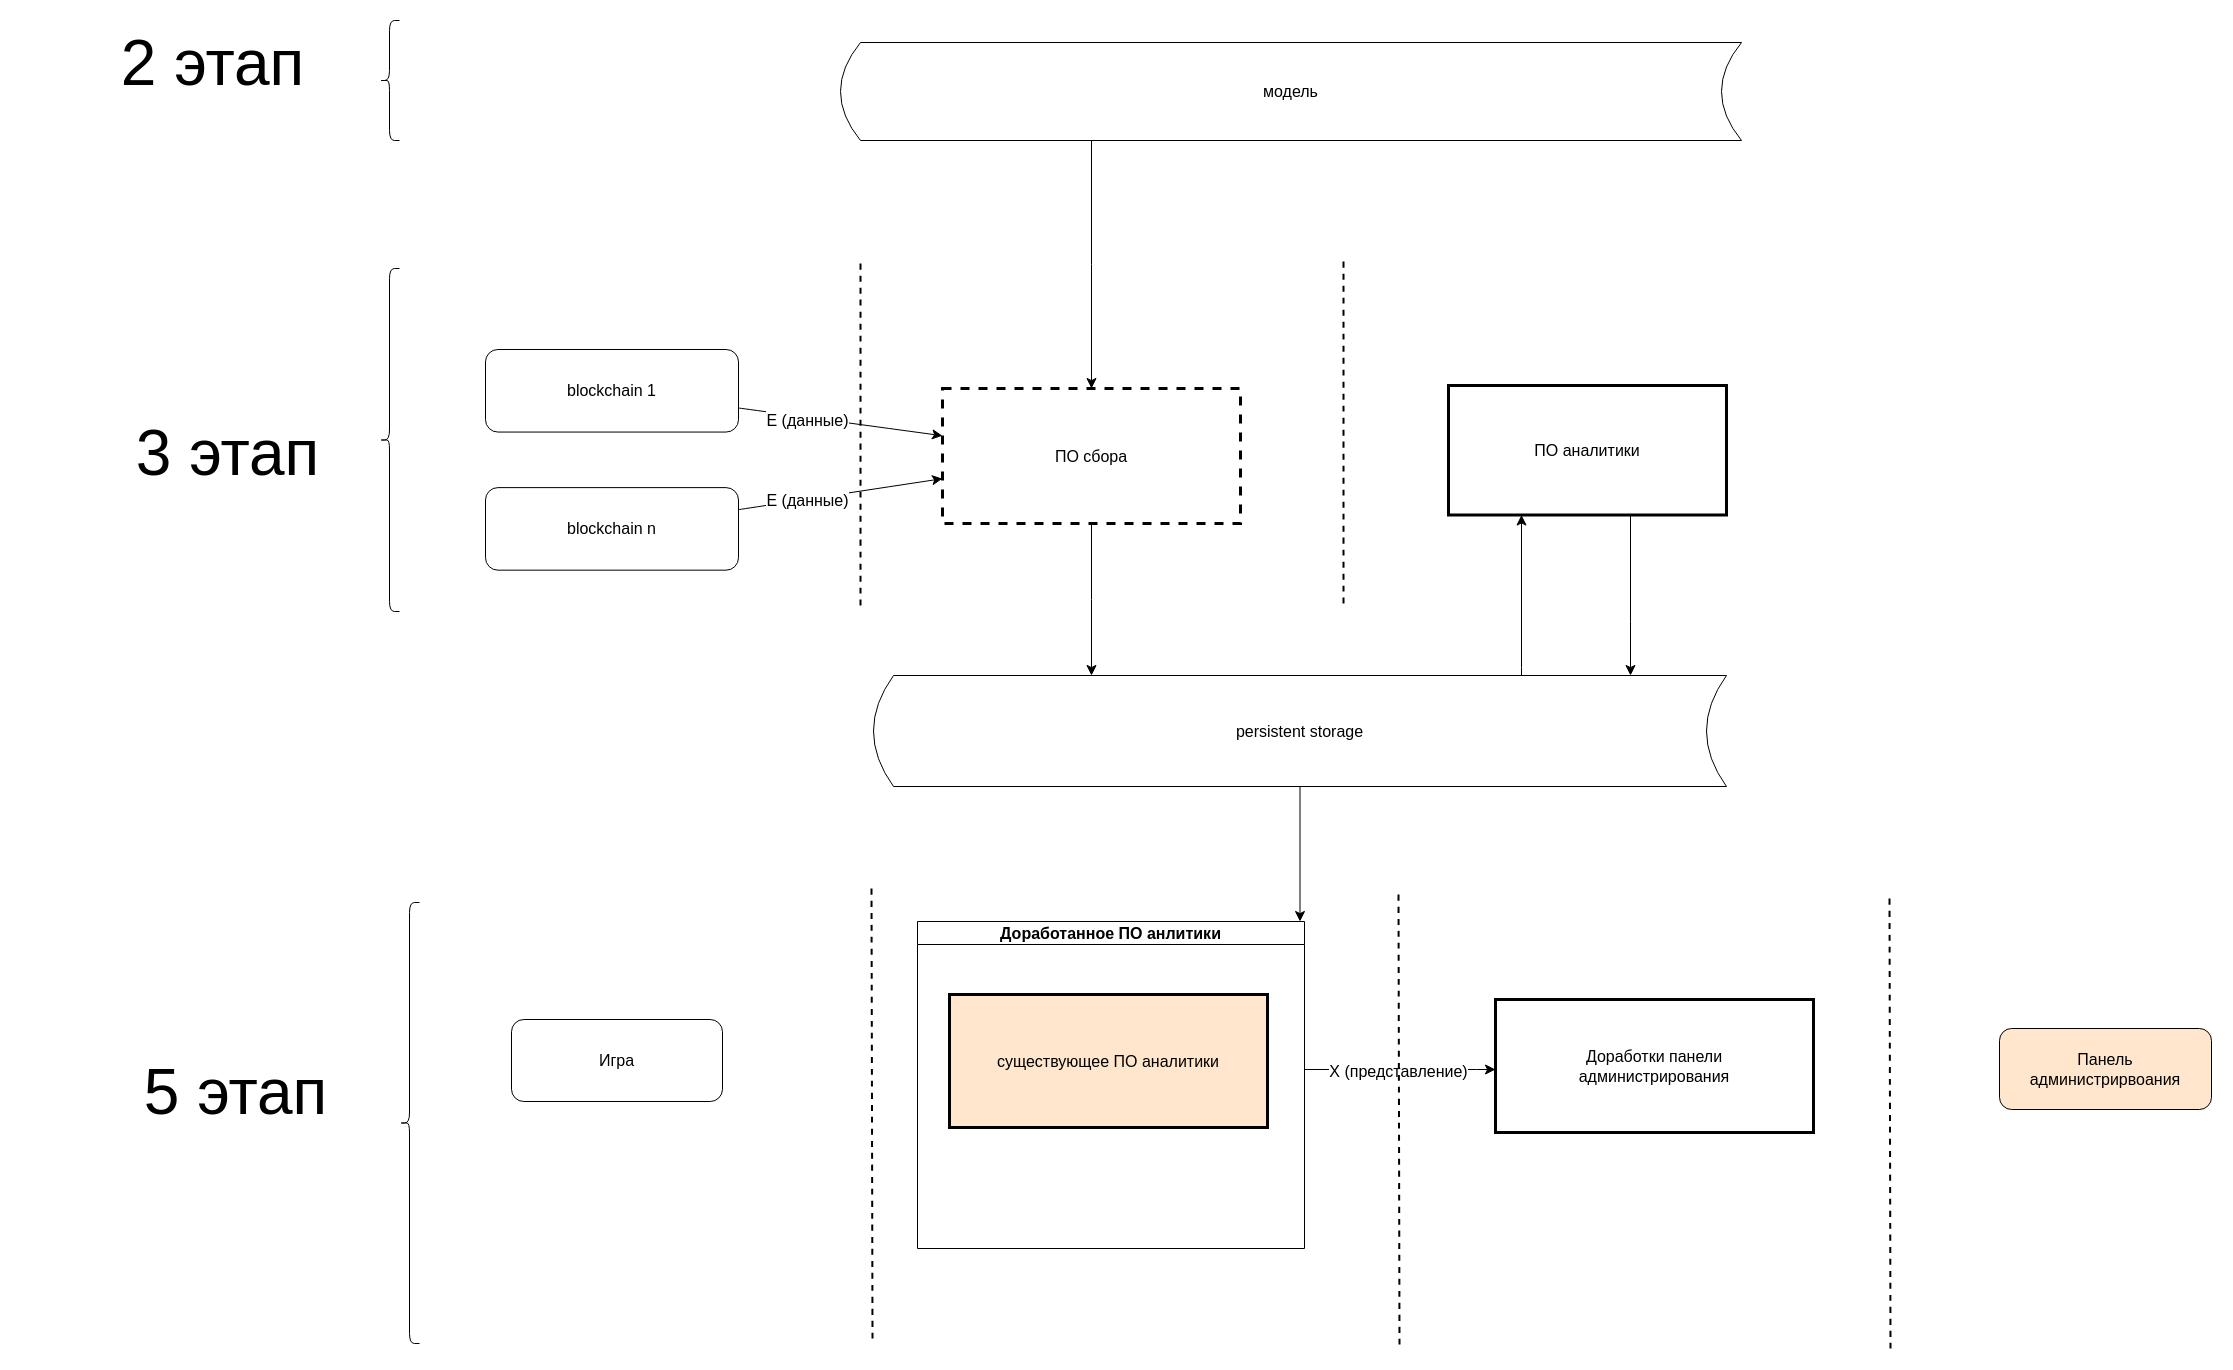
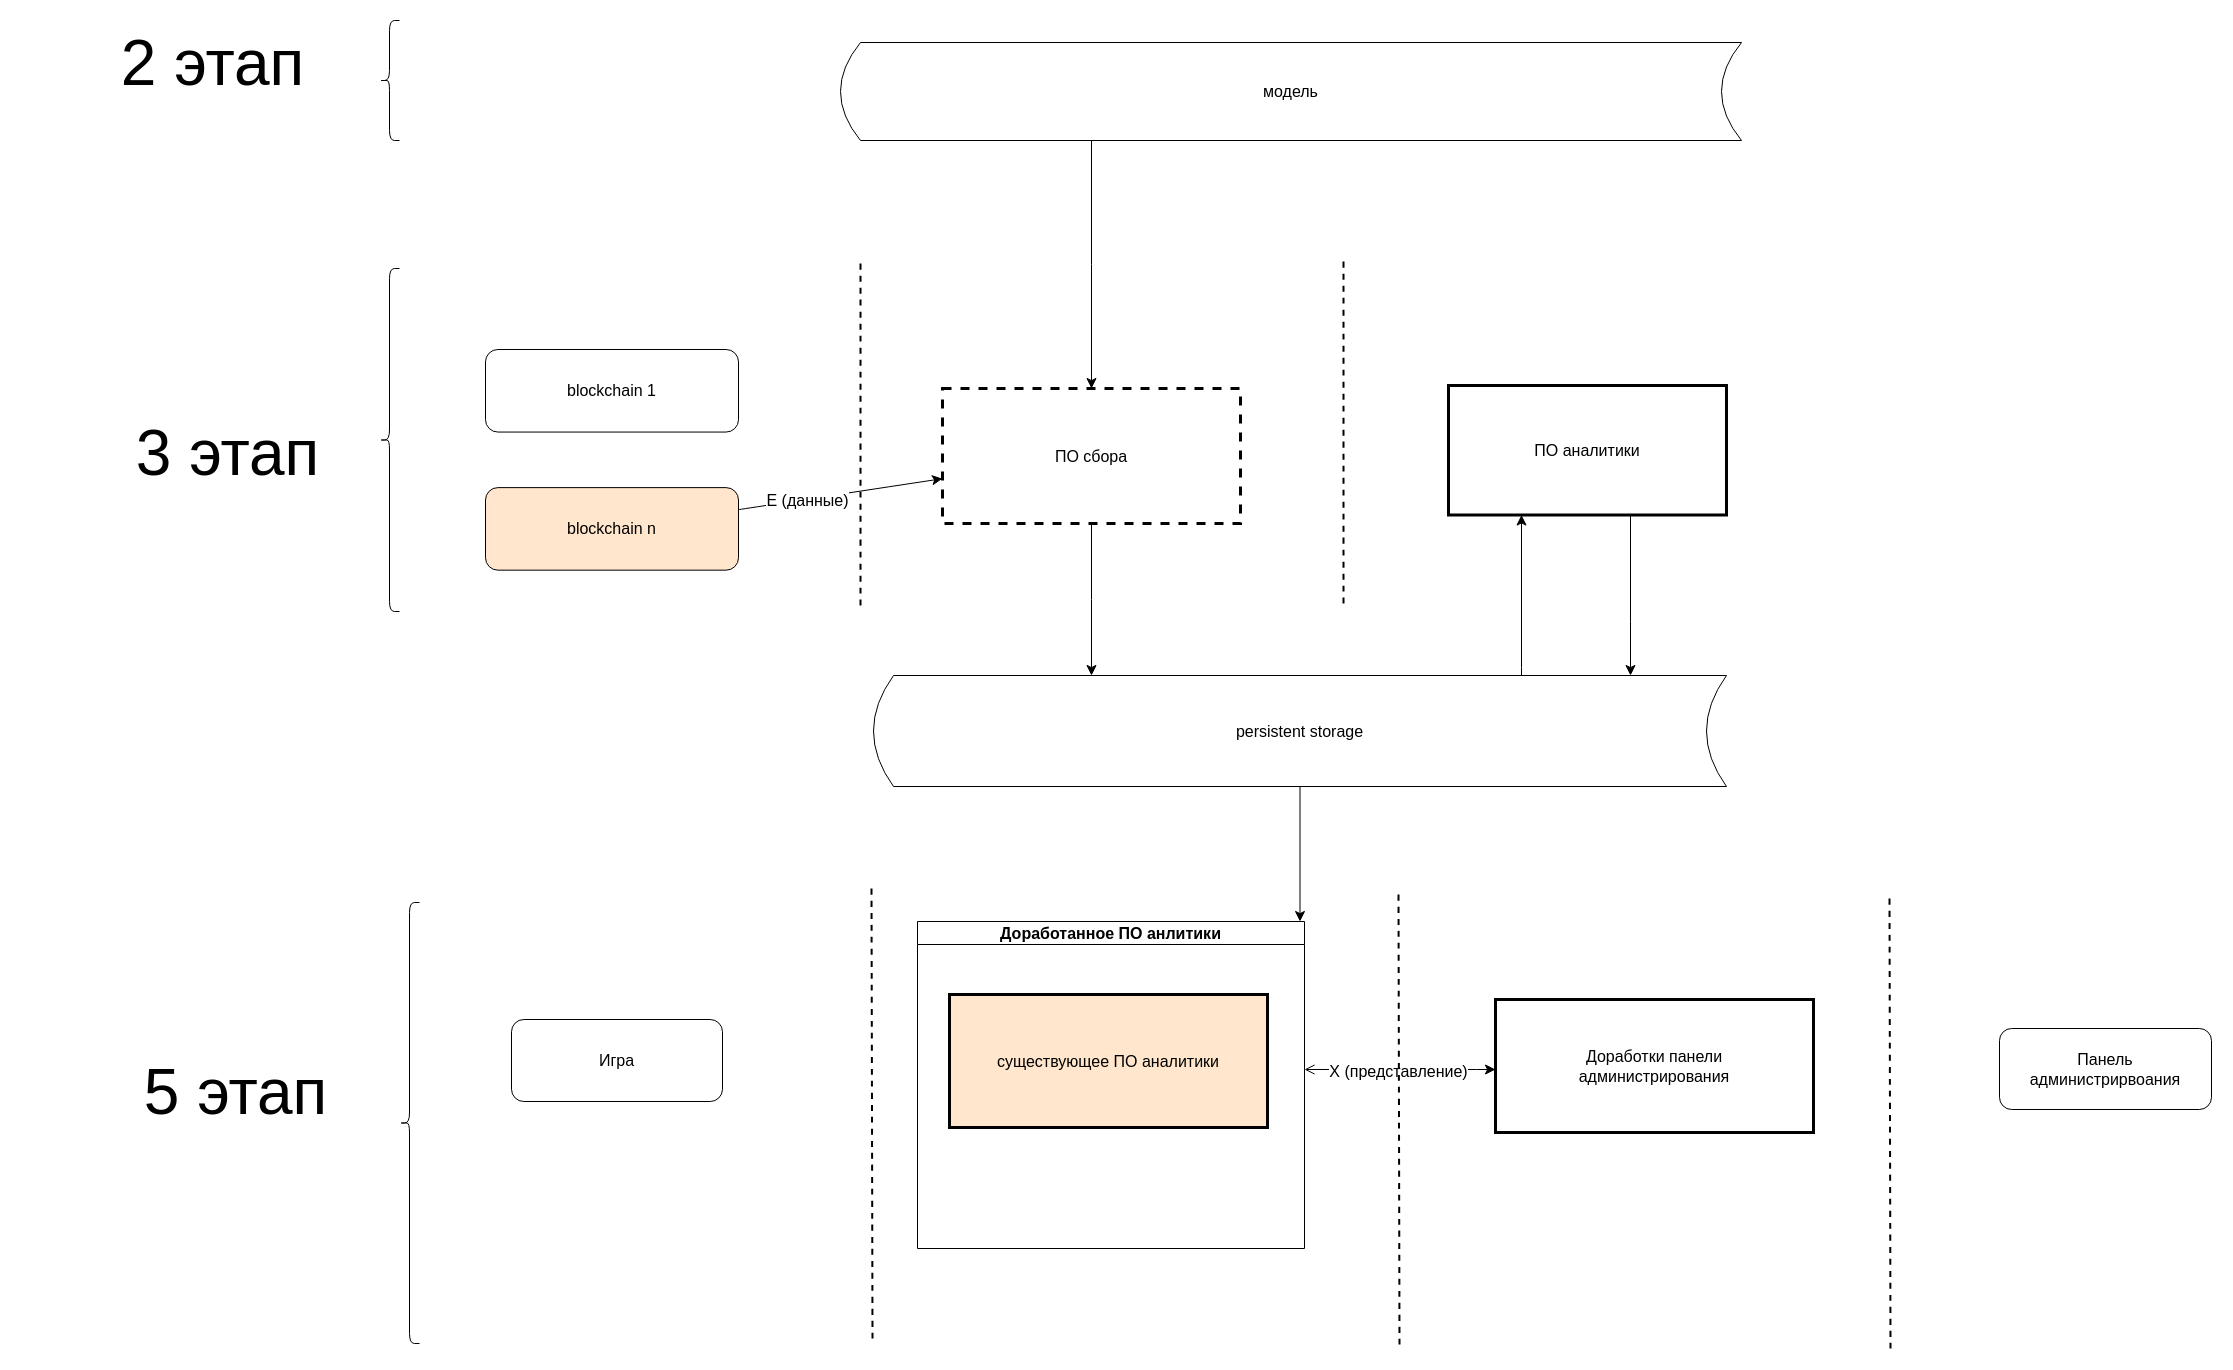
edge "blockchain 1" -> "ПО сбора": removed, label "E (данные)"
node "blockchain n": fillcolor #ffffff -> #ffe6cc
node "Панель администрирвоания": fillcolor #ffe6cc -> #ffffff
edge "Доработанное ПО анлитики" -> "Доработки панели администрирования": arrowhead none -> open
